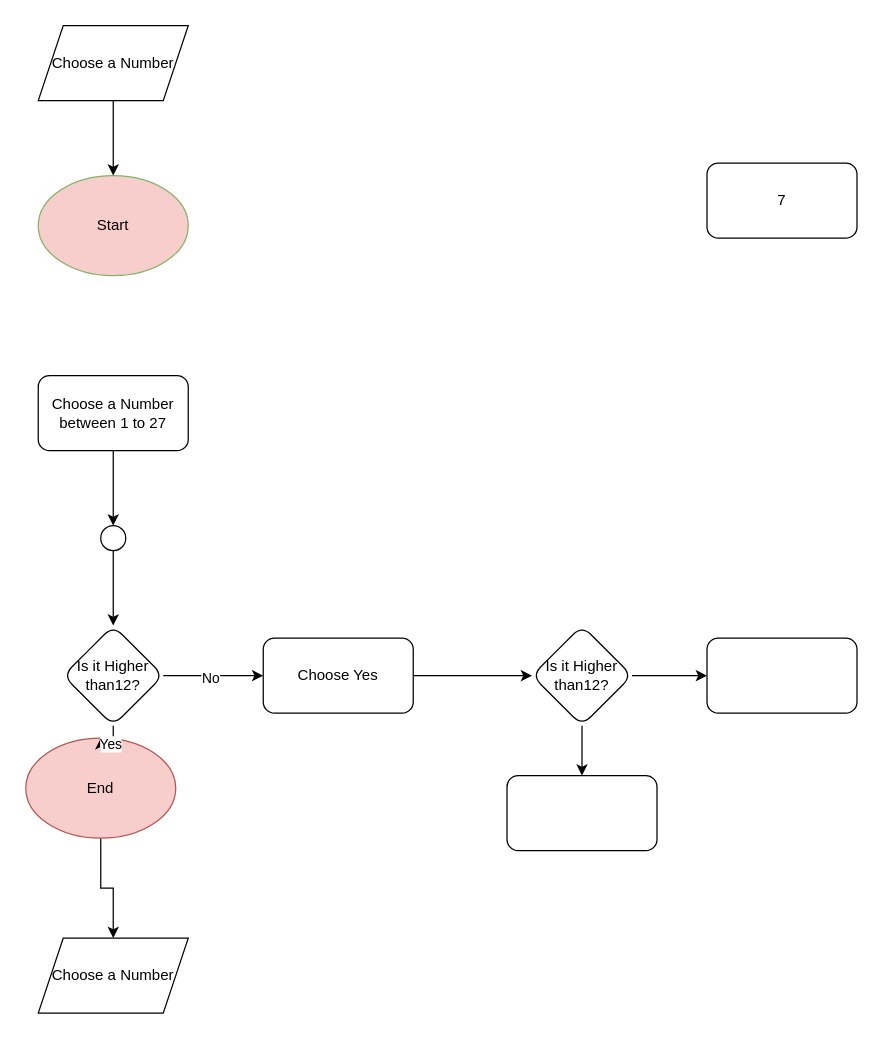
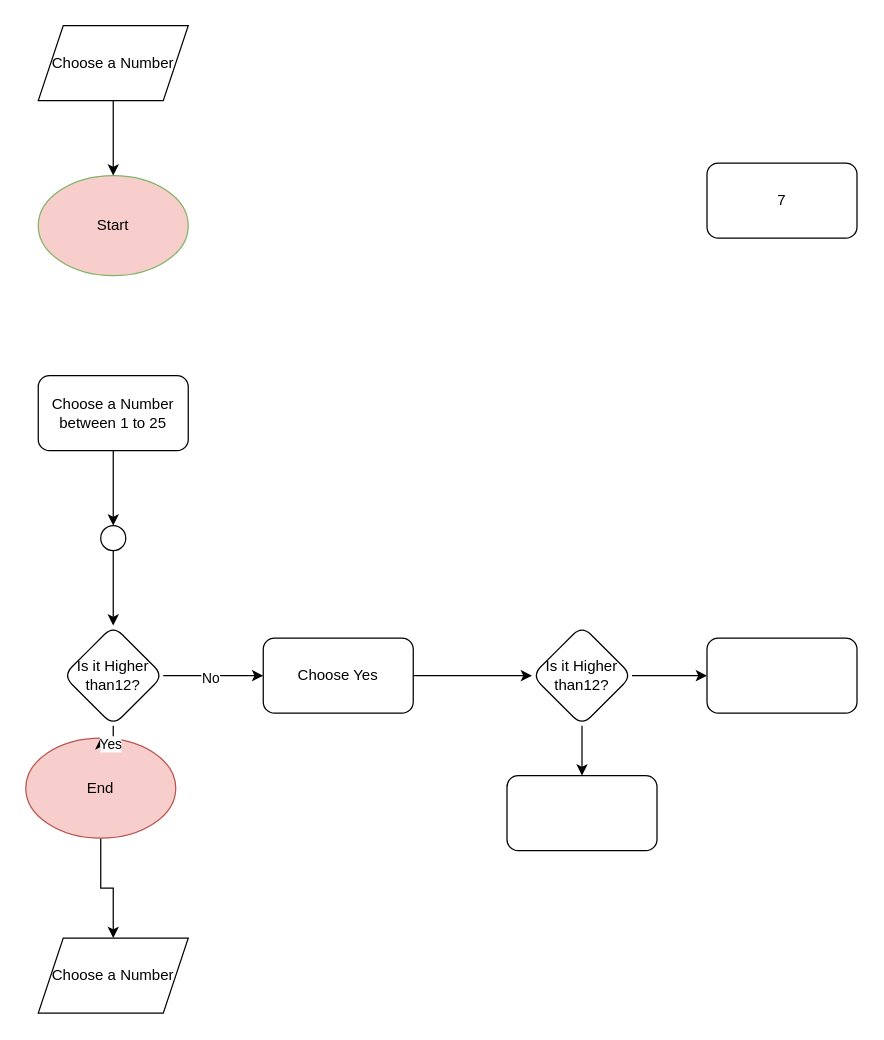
node "Choose a Number between 1 to 27": label "Choose a Number between 1 to 27" -> "Choose a Number between 1 to 25"
